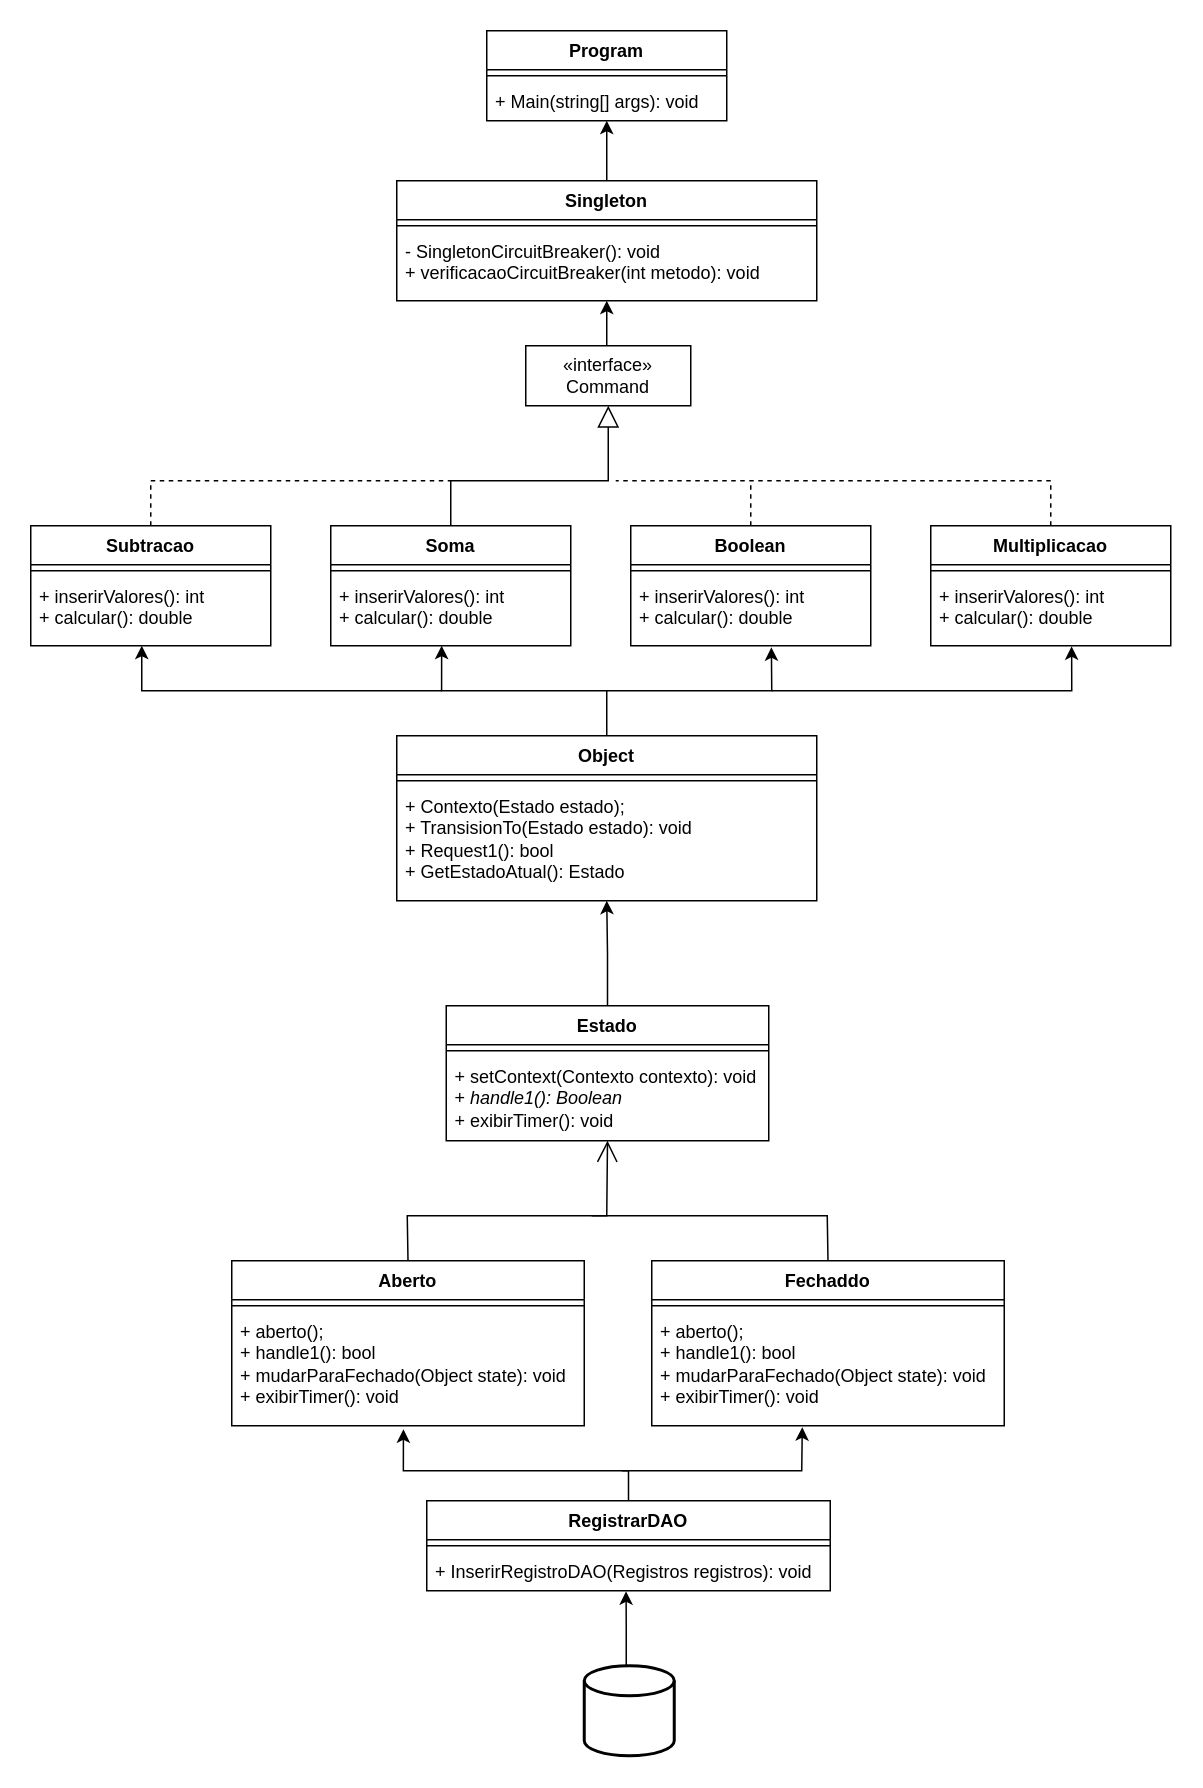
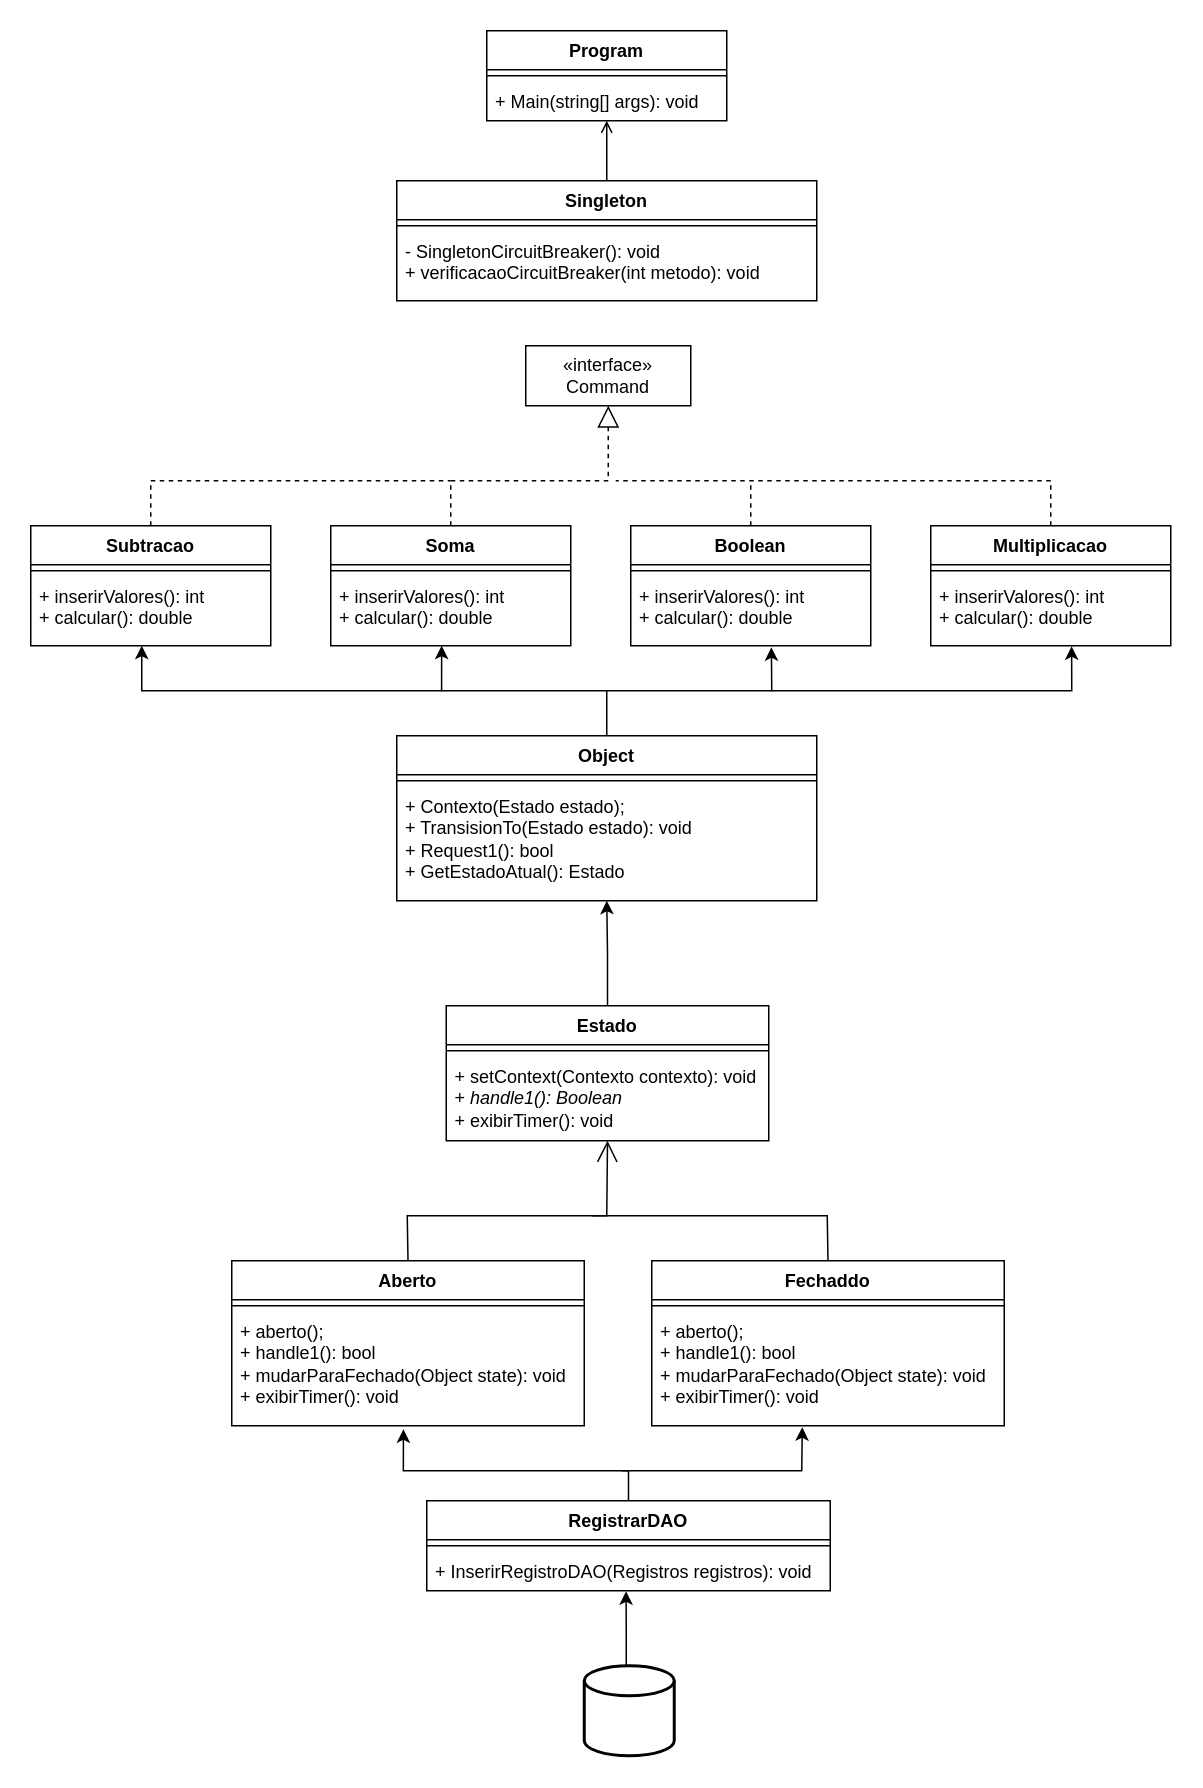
edge "Singleton" -> "+ Main(string[] args): void": arrowhead classic -> open
edge "«interface» Command" -> "Singleton": removed
edge "Soma" -> "«interface» Command": style solid -> dashed
